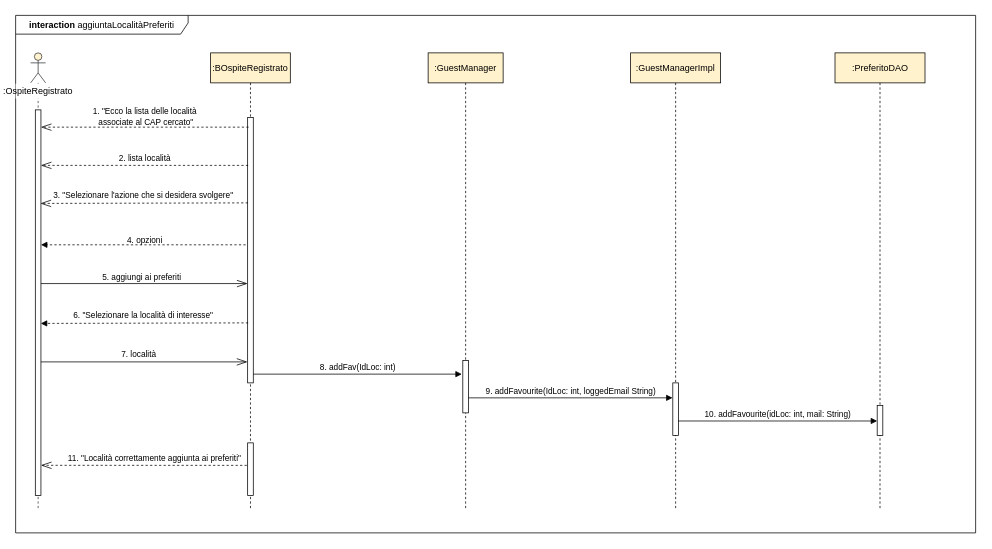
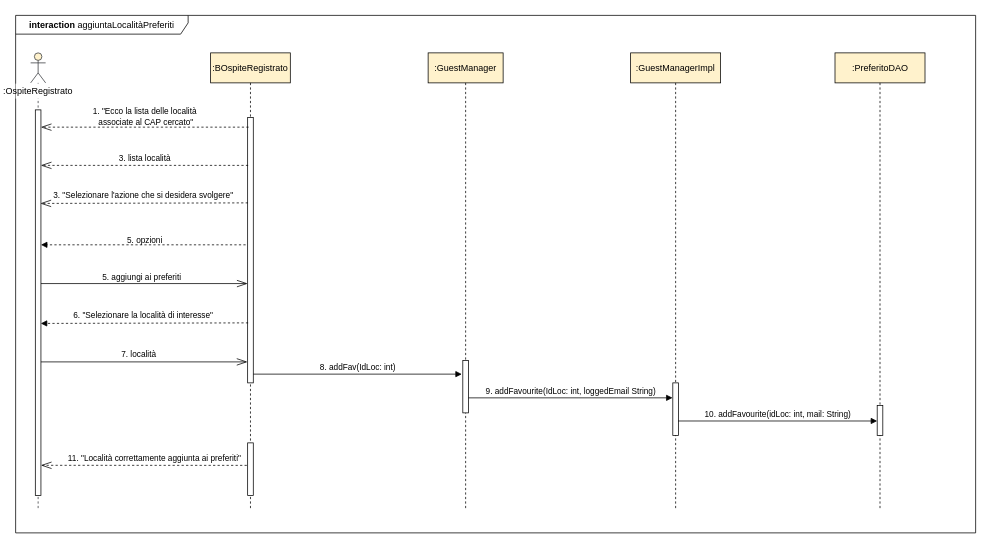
node "2. lista località": label "2. lista località" -> "3. lista località"
node "4. opzioni": label "4. opzioni" -> "5. opzioni"
